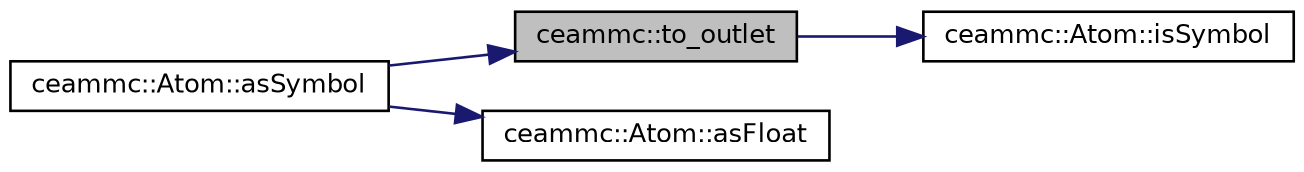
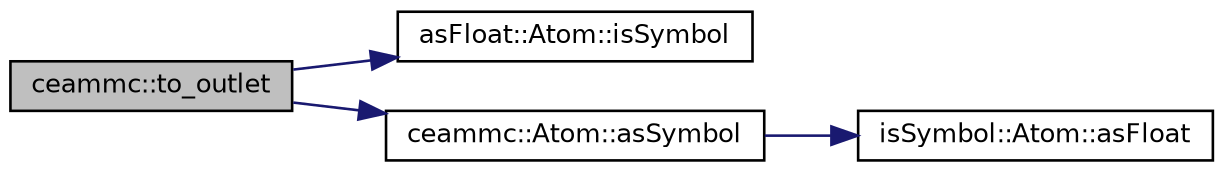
node "ceammc::Atom::isSymbol": label "ceammc::Atom::isSymbol" -> "asFloat::Atom::isSymbol"
edge "ceammc::Atom::asSymbol" -> "ceammc::to_outlet": reversed
node "ceammc::Atom::asFloat": label "ceammc::Atom::asFloat" -> "isSymbol::Atom::asFloat"
